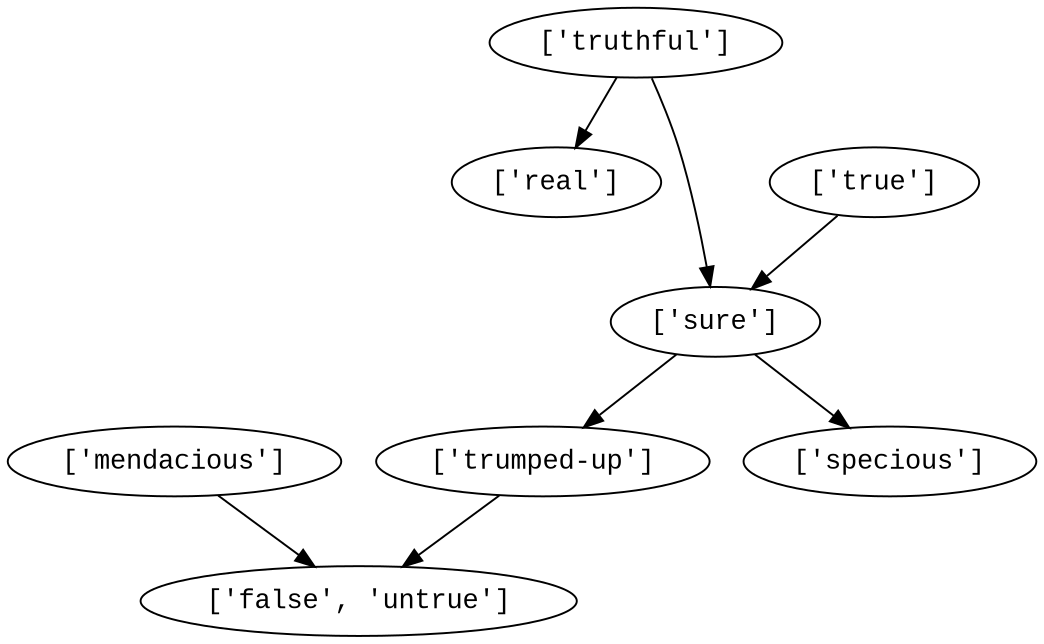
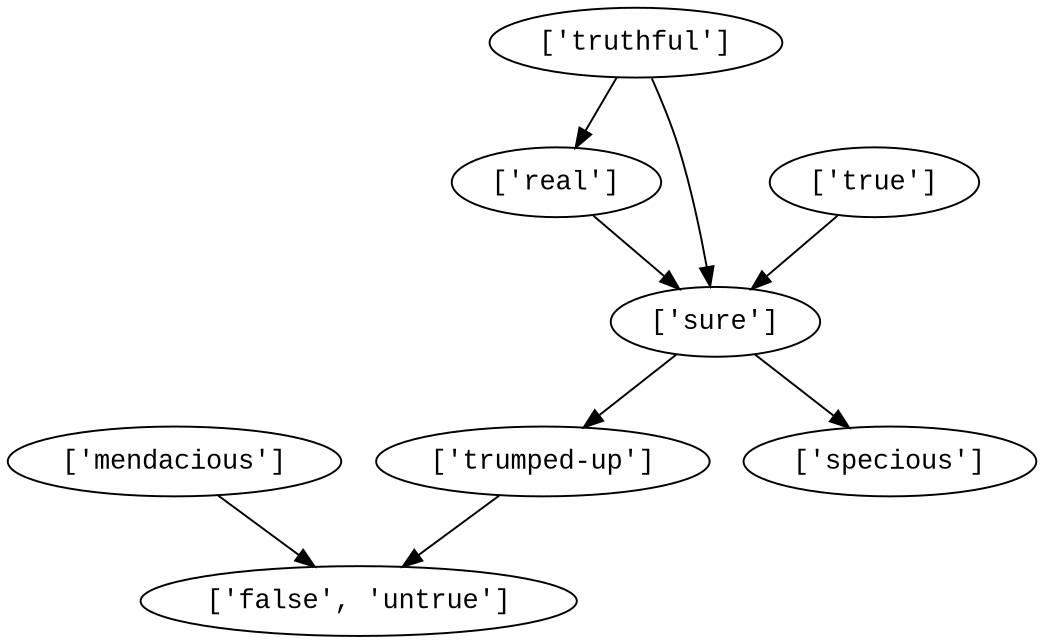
edge "['real']" -> "['sure']": added
